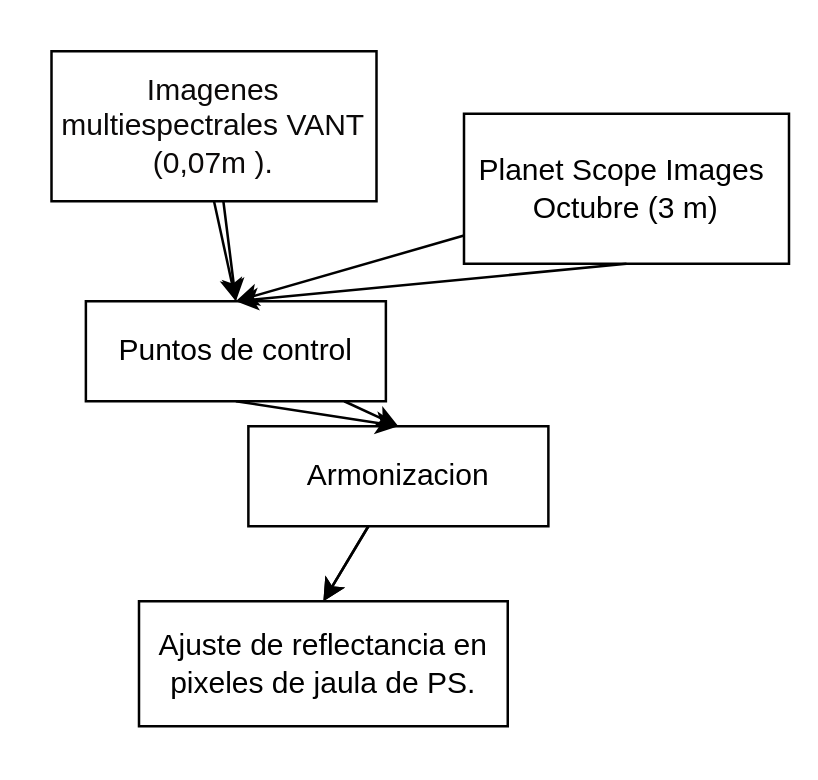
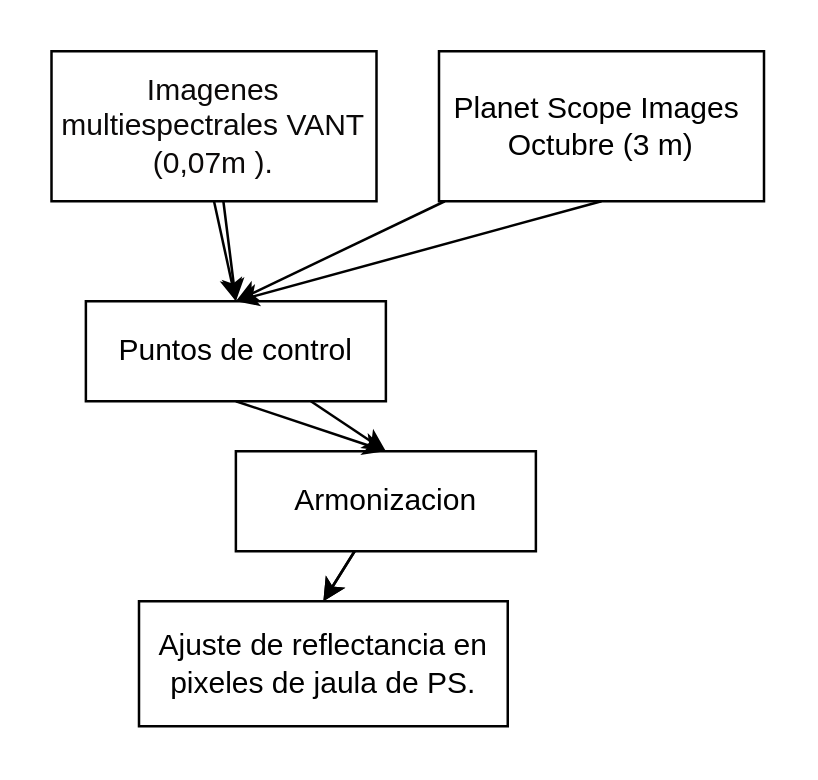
node "Planet Scope Images Octubre (3 m)": moved (626, 189) -> (601, 126)
node "Armonizacion": moved (398, 476) -> (386, 501)
